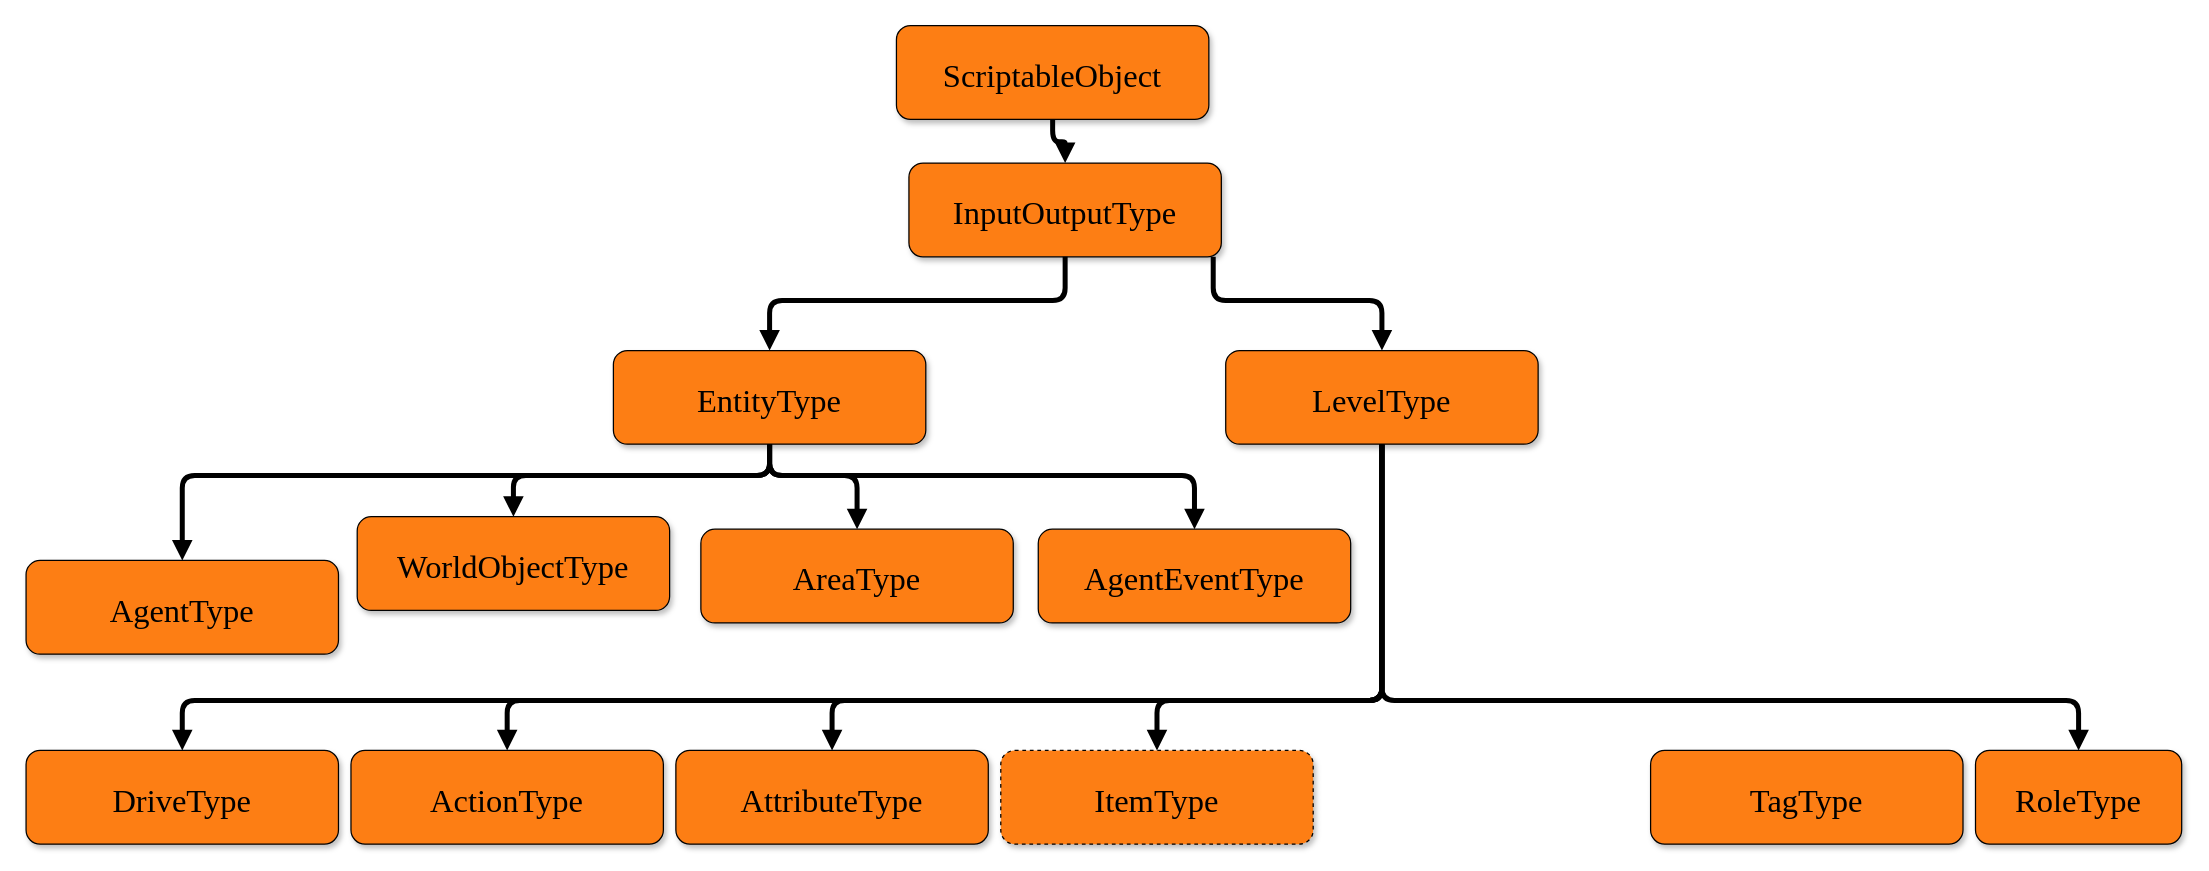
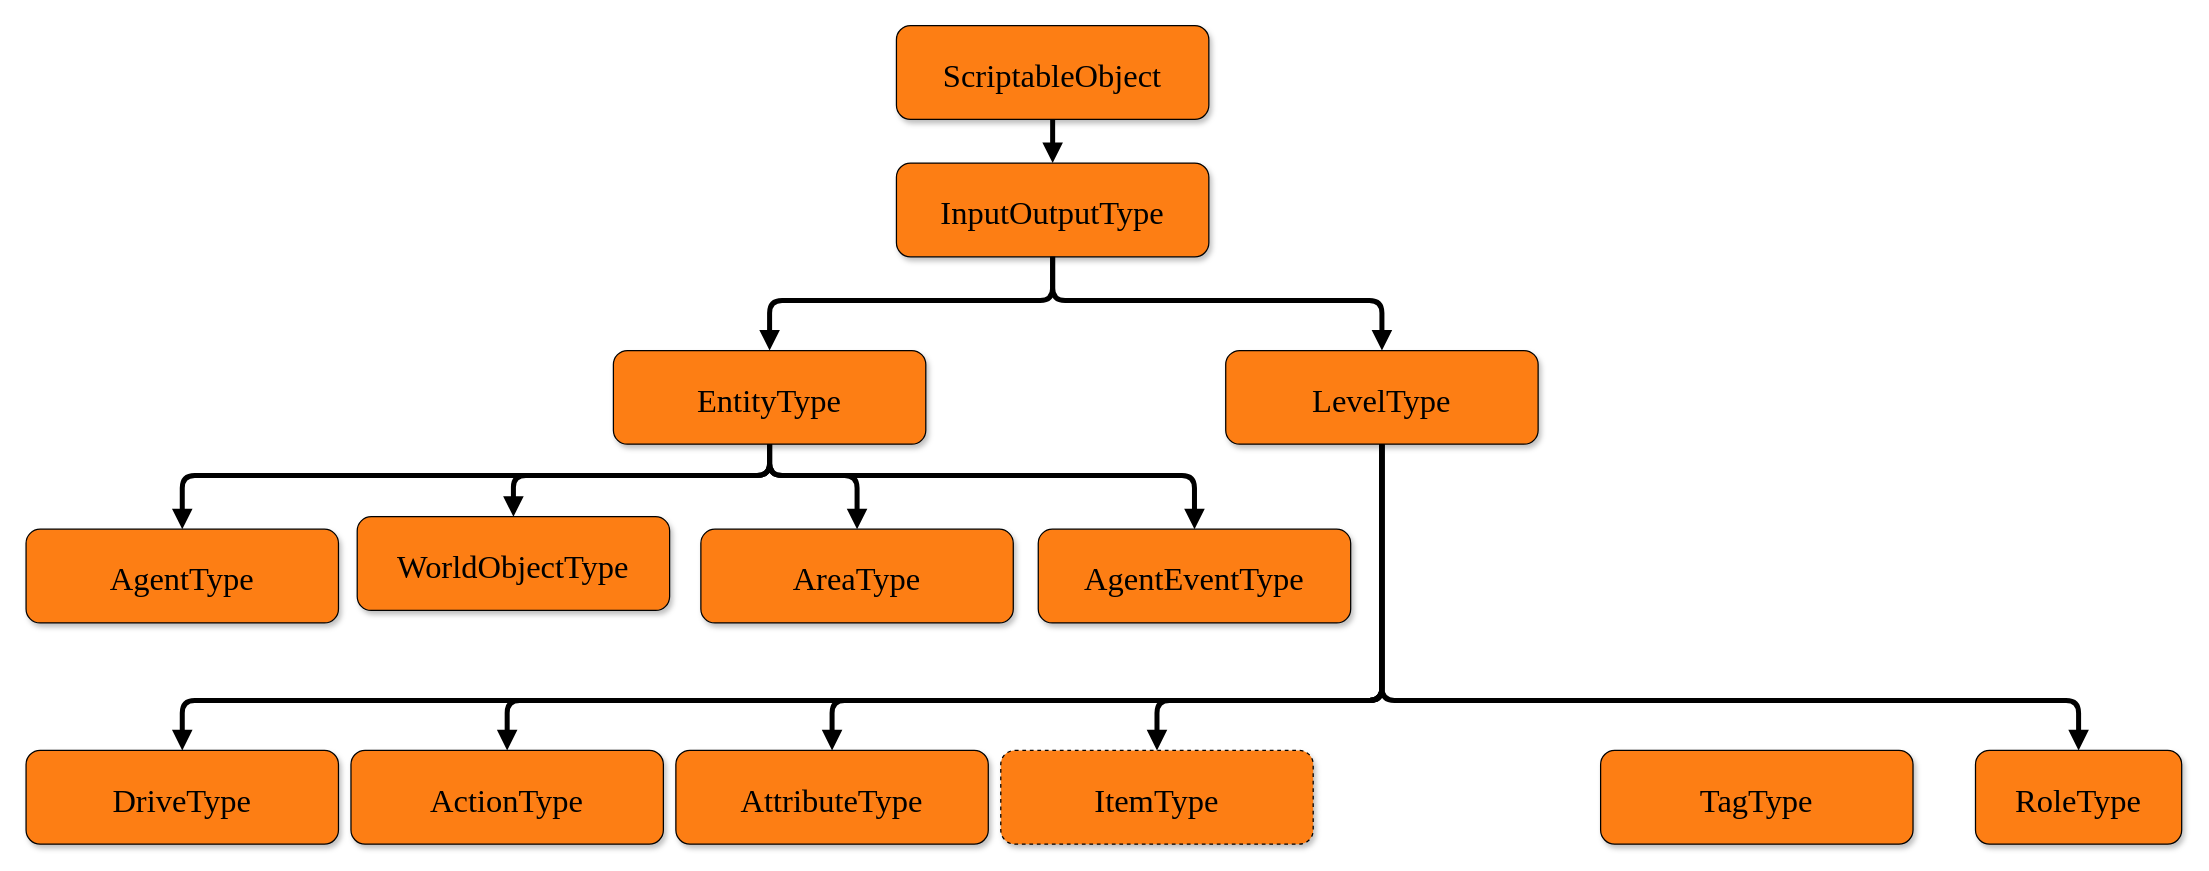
node "InputOutputType": moved (1065, 210) -> (1053, 210)
node "AgentType": moved (182, 608) -> (182, 576)
node "TagType": moved (1807, 798) -> (1757, 798)
